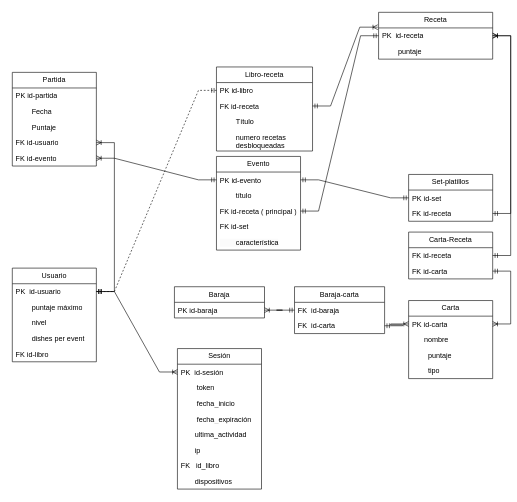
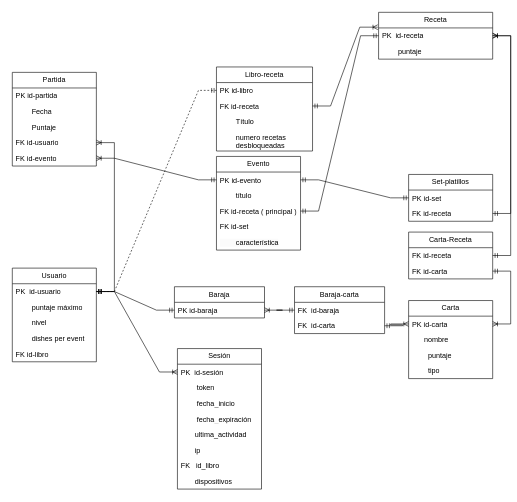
edge "PK id-usuario" -- "PK id-baraja": added
